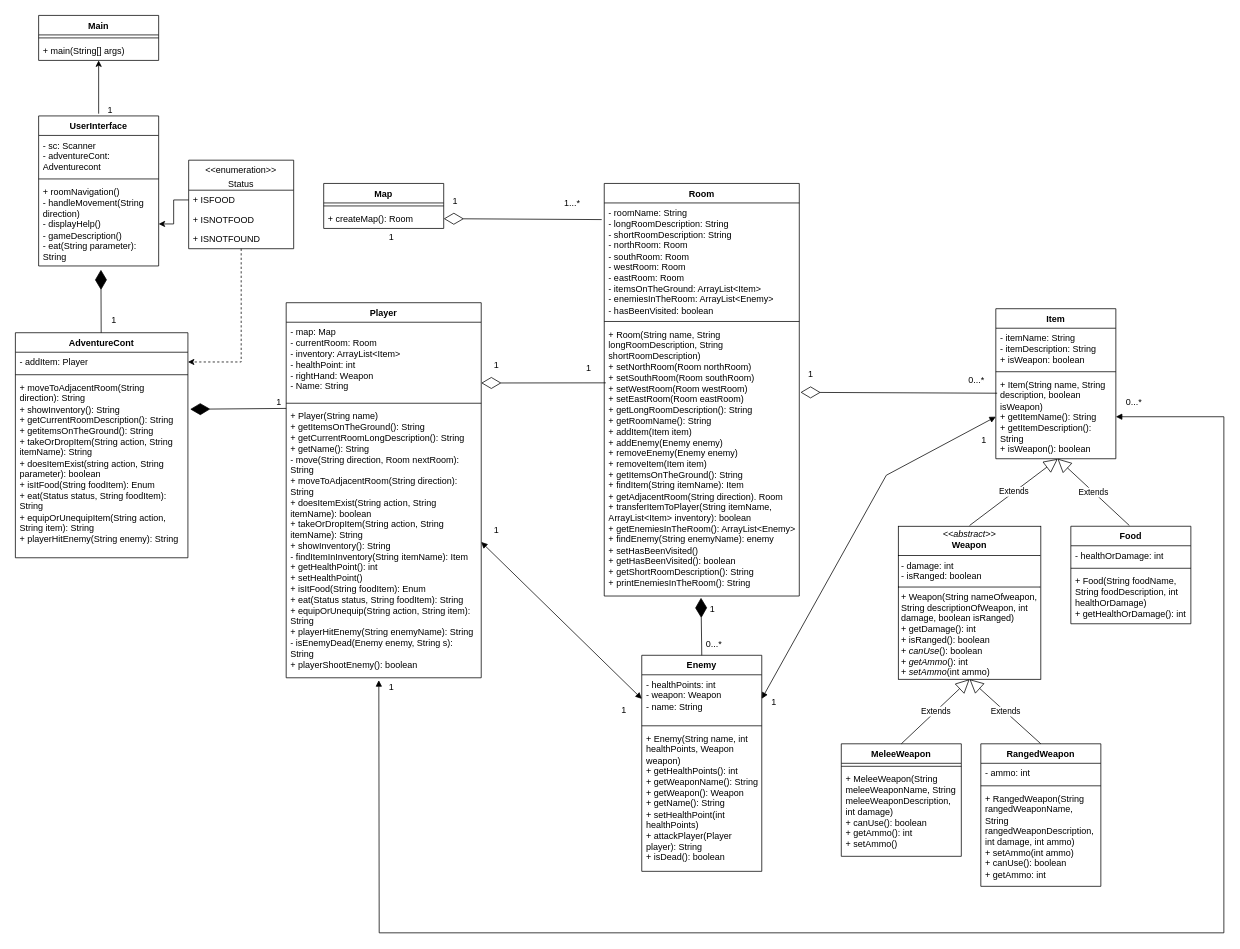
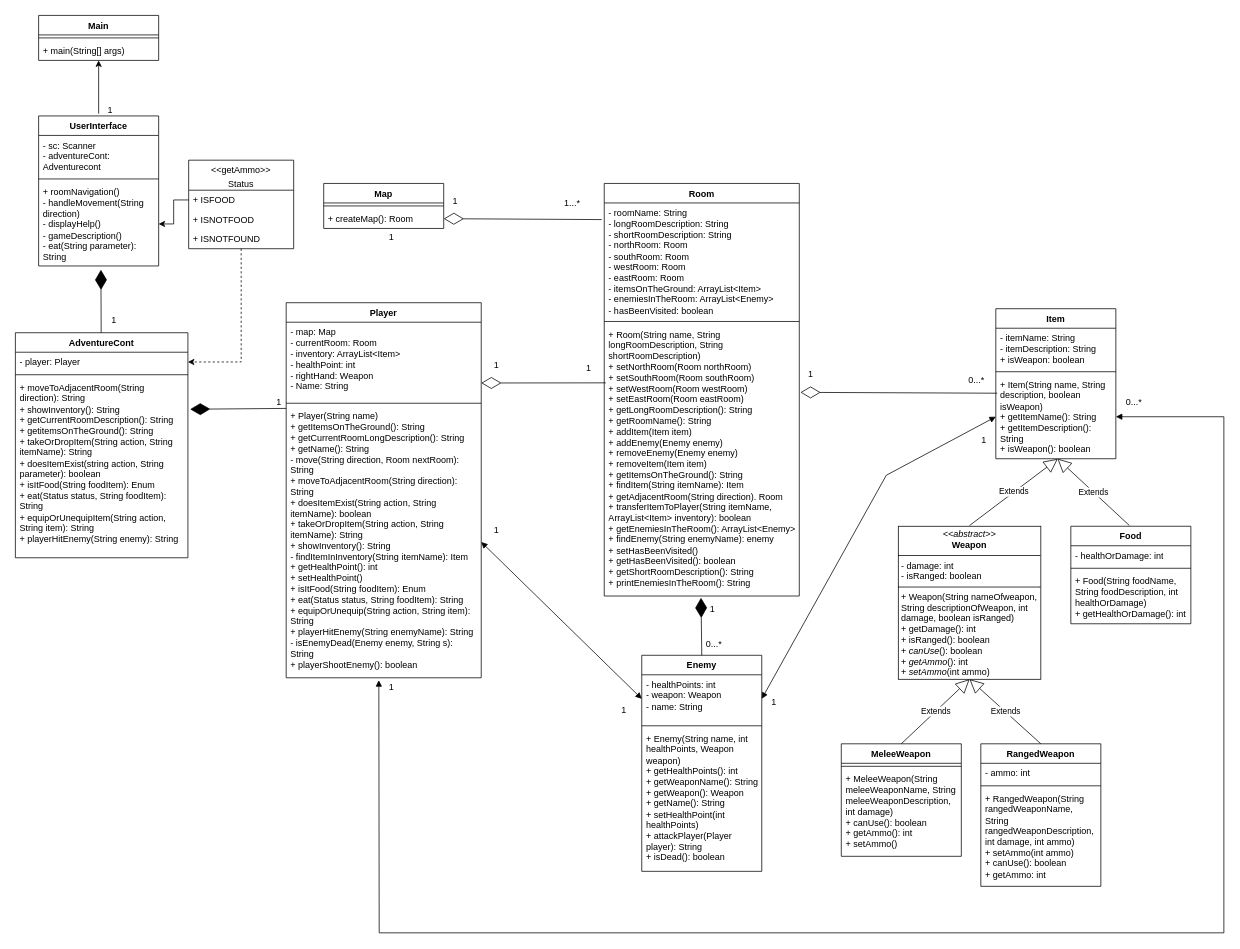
node "<<enumeration>> Status": label "<<enumeration>> Status" -> "<<getAmmo>> Status"
node "- addItem: Player": label "- addItem: Player" -> "- player: Player"
